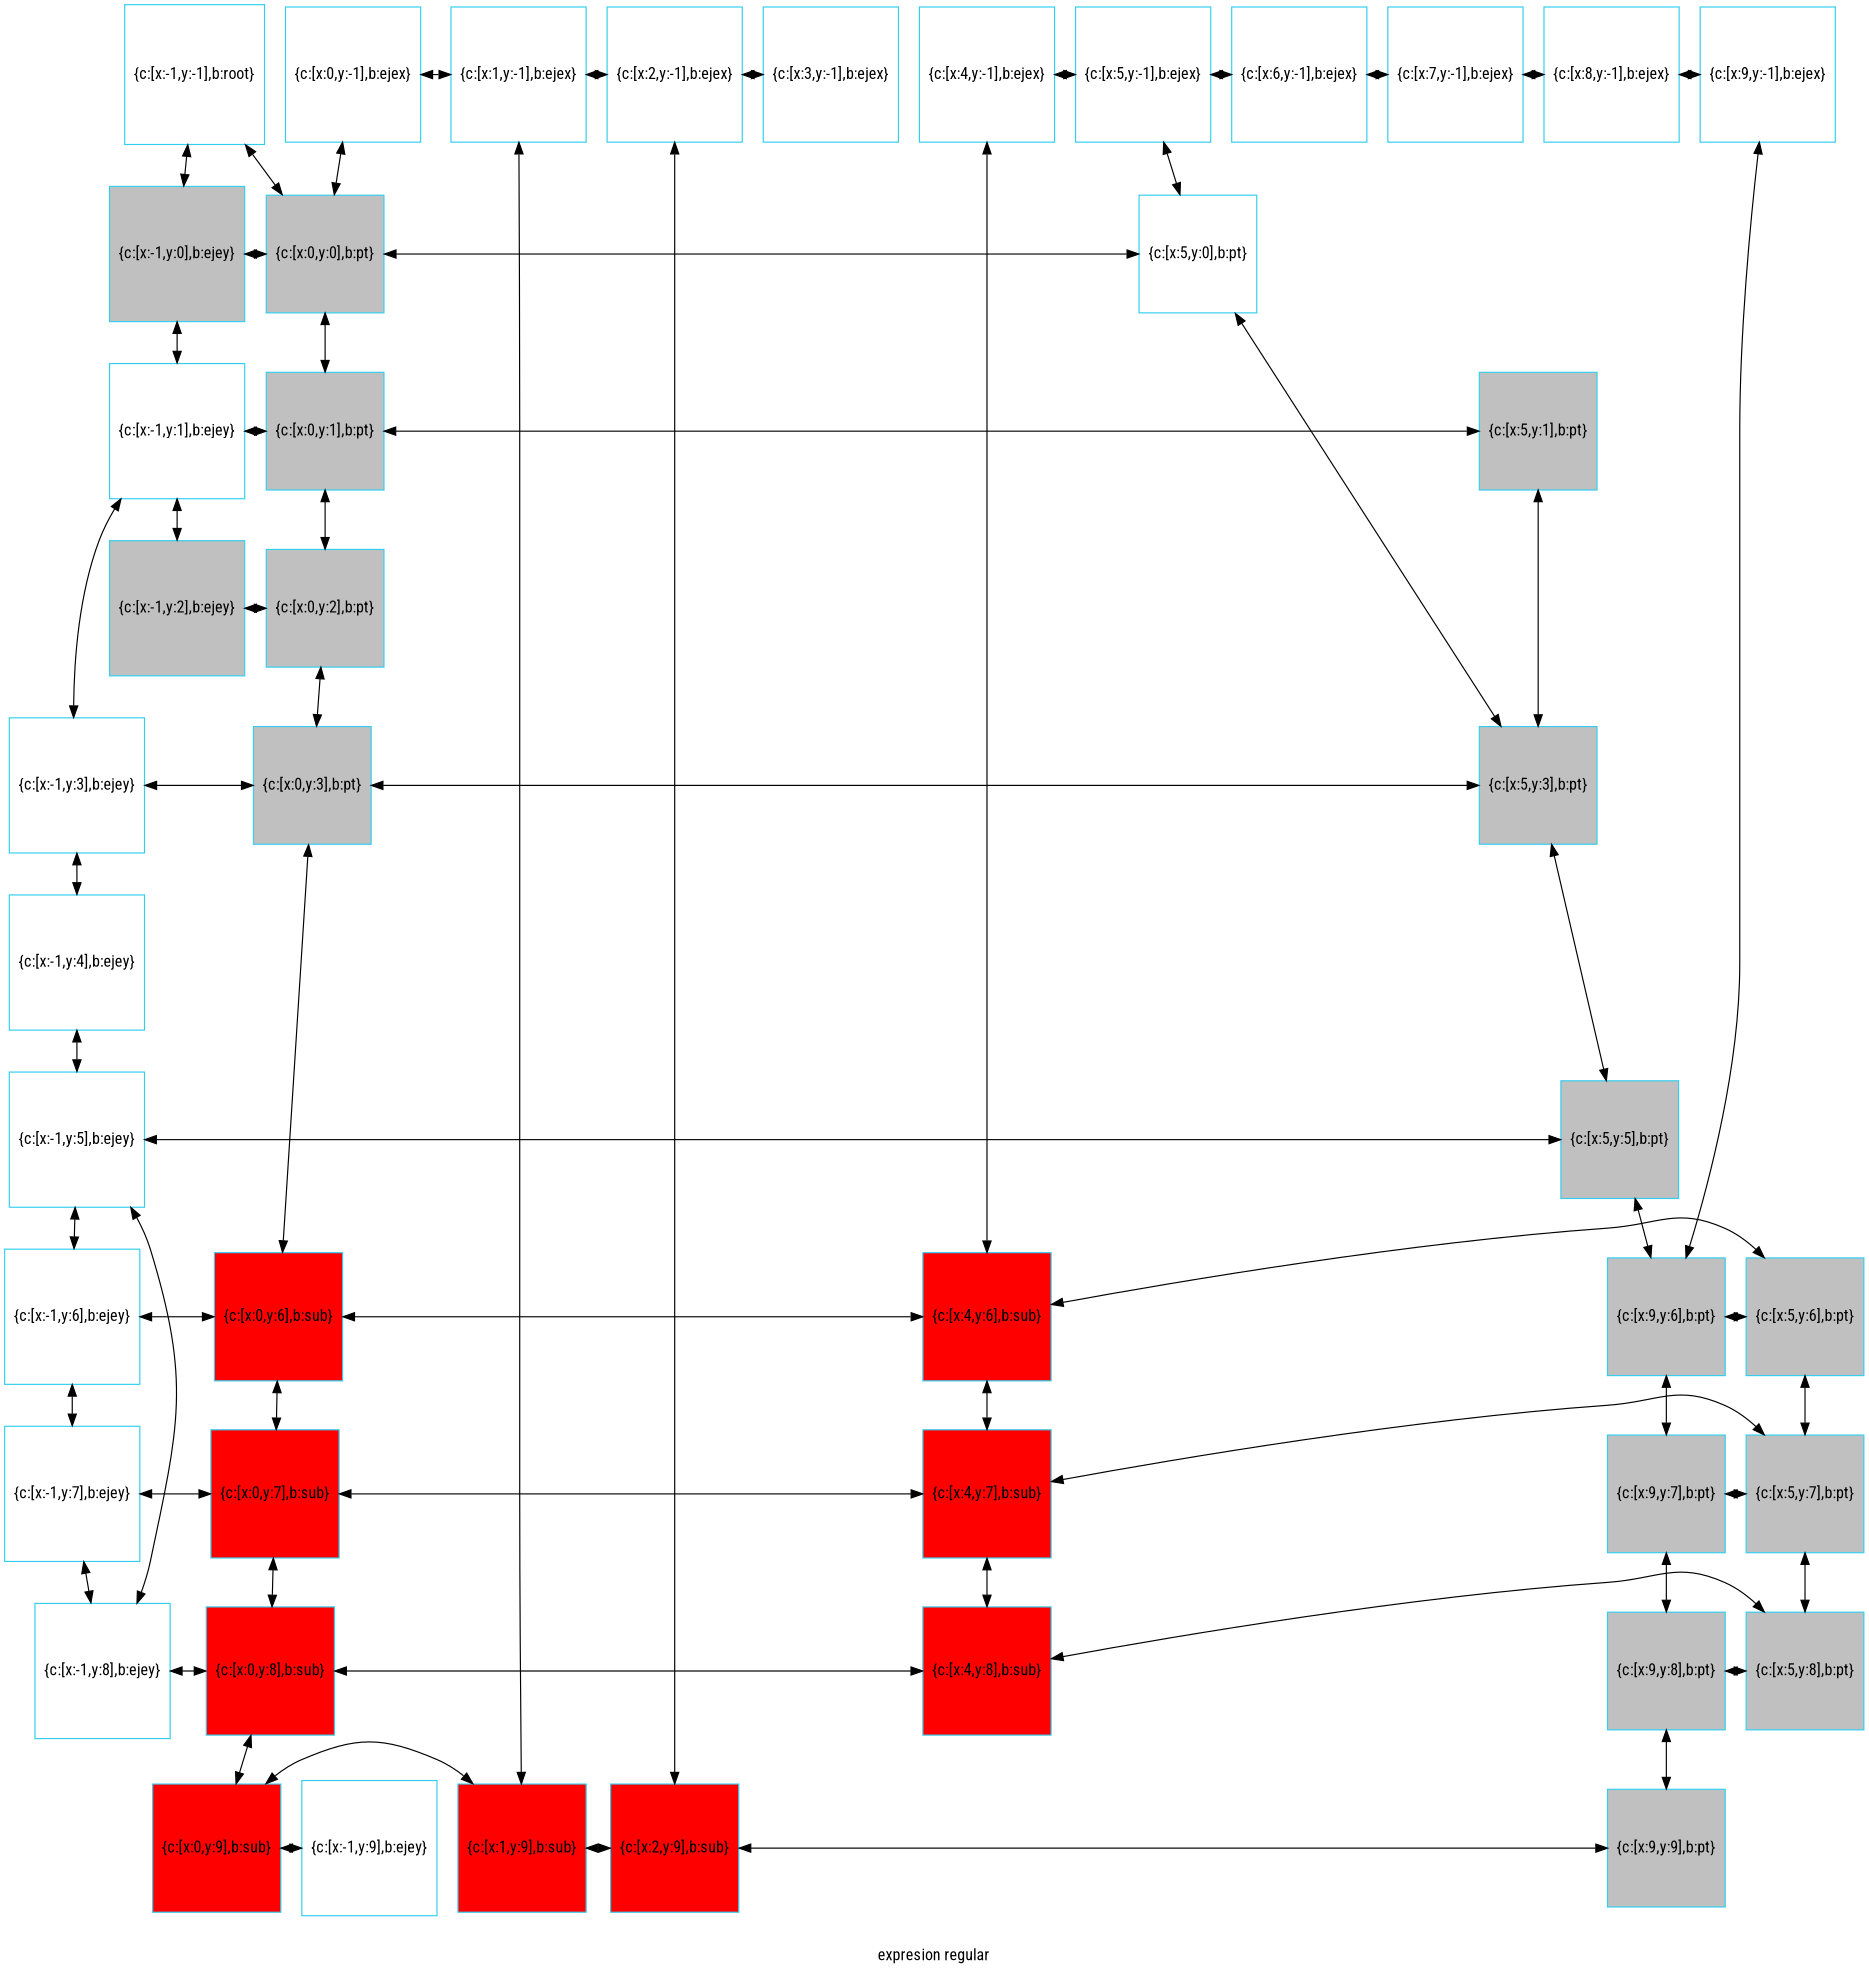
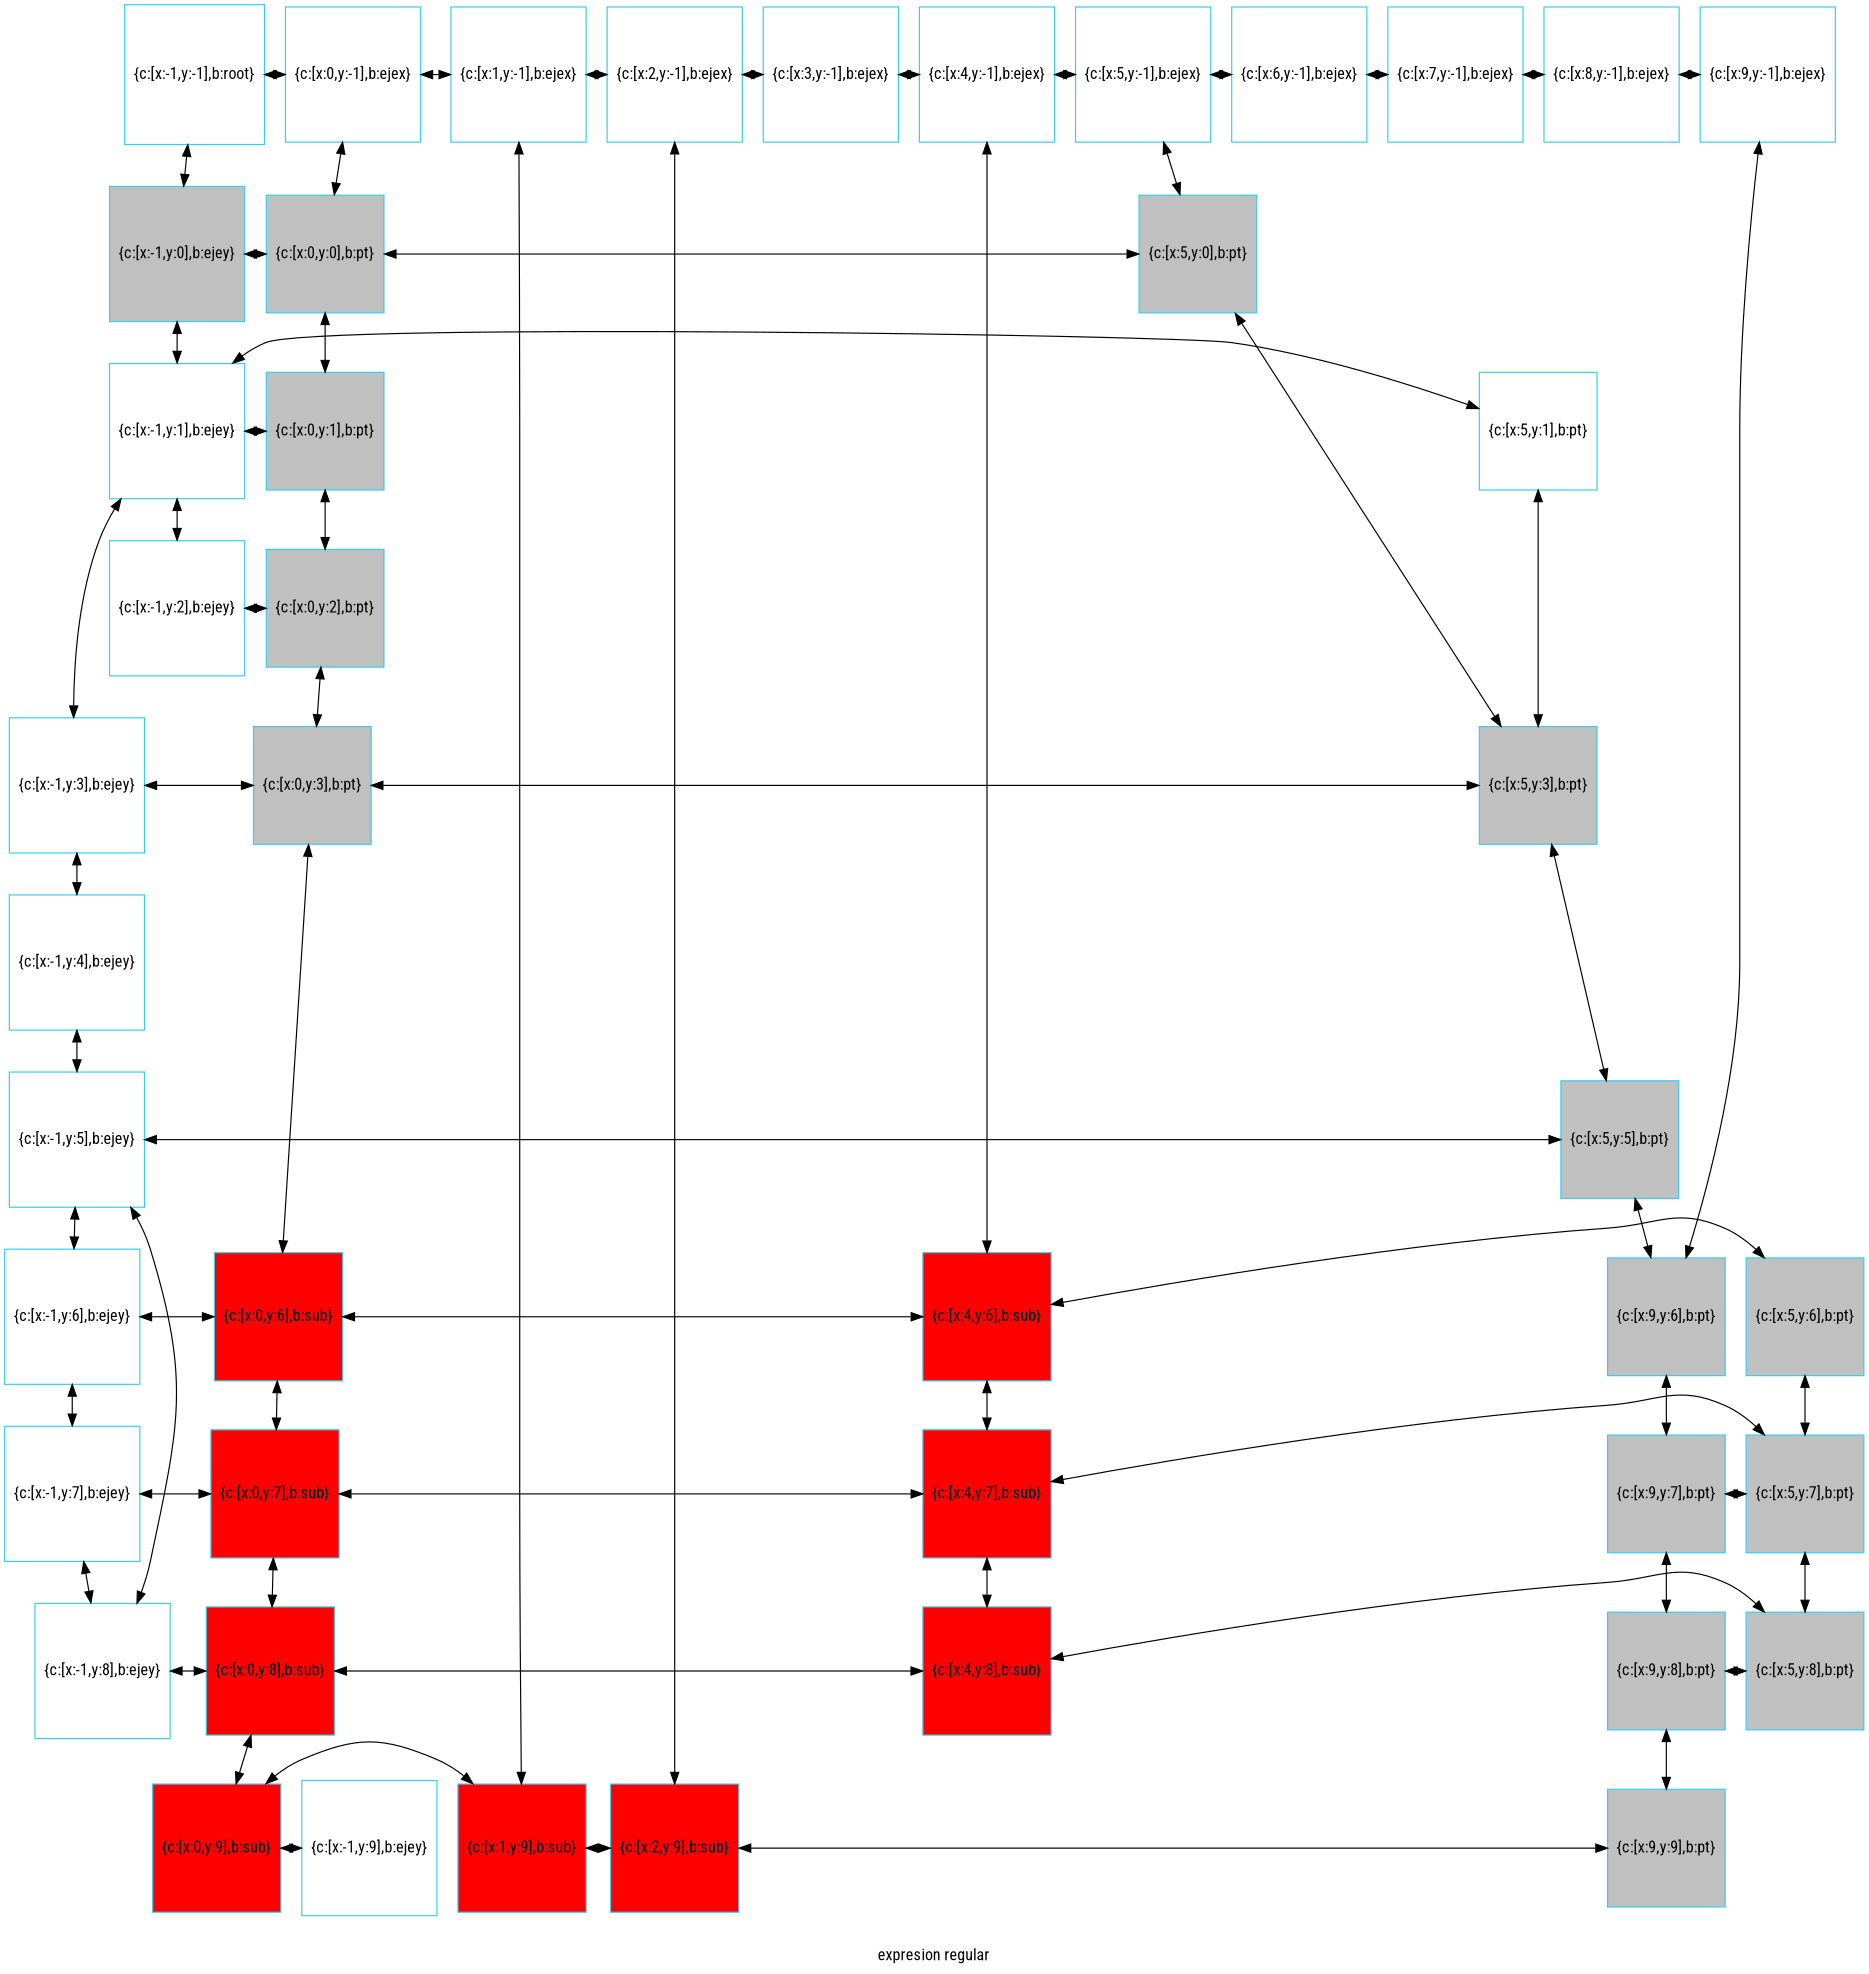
edge "{c:[x:3,y:-1],b:ejex}" -- "{c:[x:4,y:-1],b:ejex}": added
edge "{c:[x:-1,y:-1],b:root}" -- "{c:[x:0,y:0],b:pt}": now "{c:[x:-1,y:-1],b:root}" -- "{c:[x:0,y:-1],b:ejex}"
node "{c:[x:5,y:0],b:pt}": fillcolor white -> gray
edge "{c:[x:0,y:1],b:pt}" -- "{c:[x:5,y:1],b:pt}": now "{c:[x:-1,y:1],b:ejey}" -- "{c:[x:5,y:1],b:pt}"
node "{c:[x:5,y:1],b:pt}": fillcolor gray -> white
node "{c:[x:-1,y:2],b:ejey}": fillcolor gray -> white
edge "{c:[x:9,y:6],b:pt}" -- "{c:[x:5,y:6],b:pt}": removed
